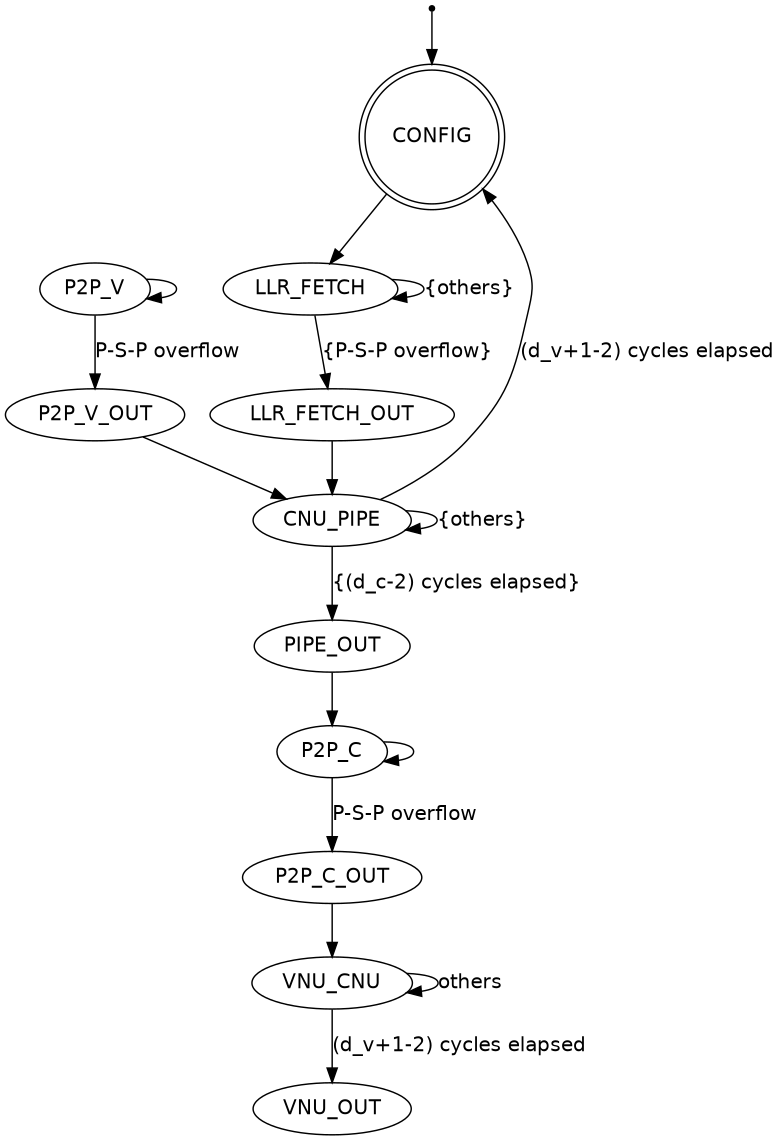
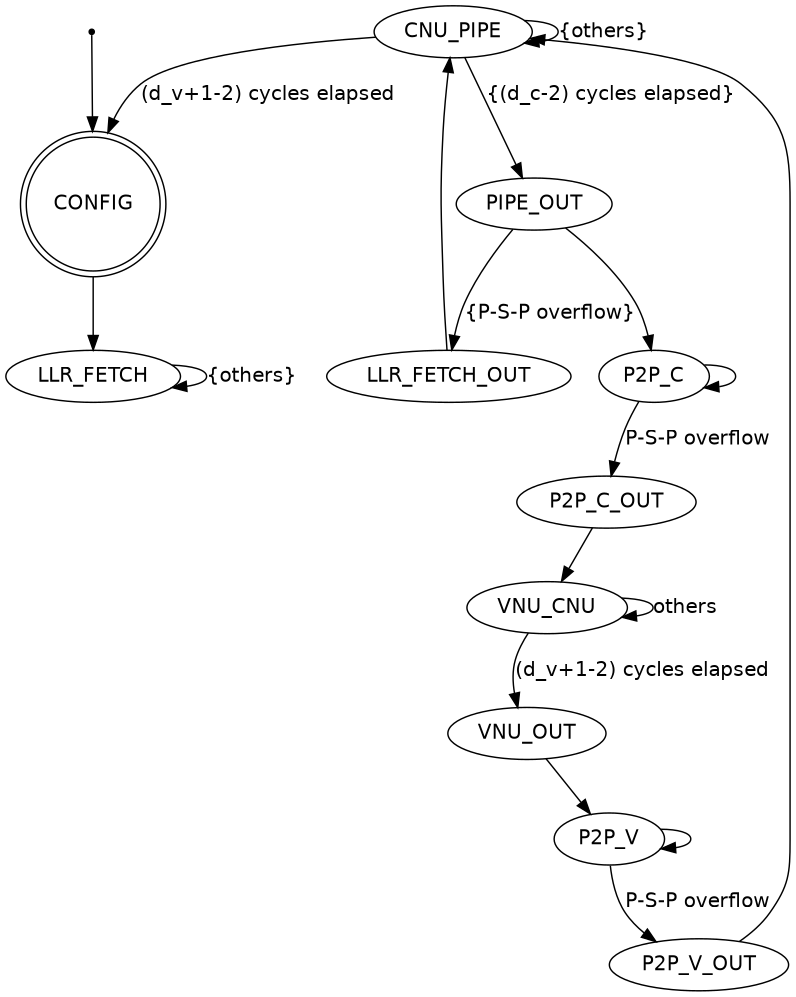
edge "LLR_FETCH" -> "LLR_FETCH_OUT": now "PIPE_OUT" -> "LLR_FETCH_OUT"
edge "VNU_OUT" -> "P2P_V": added
